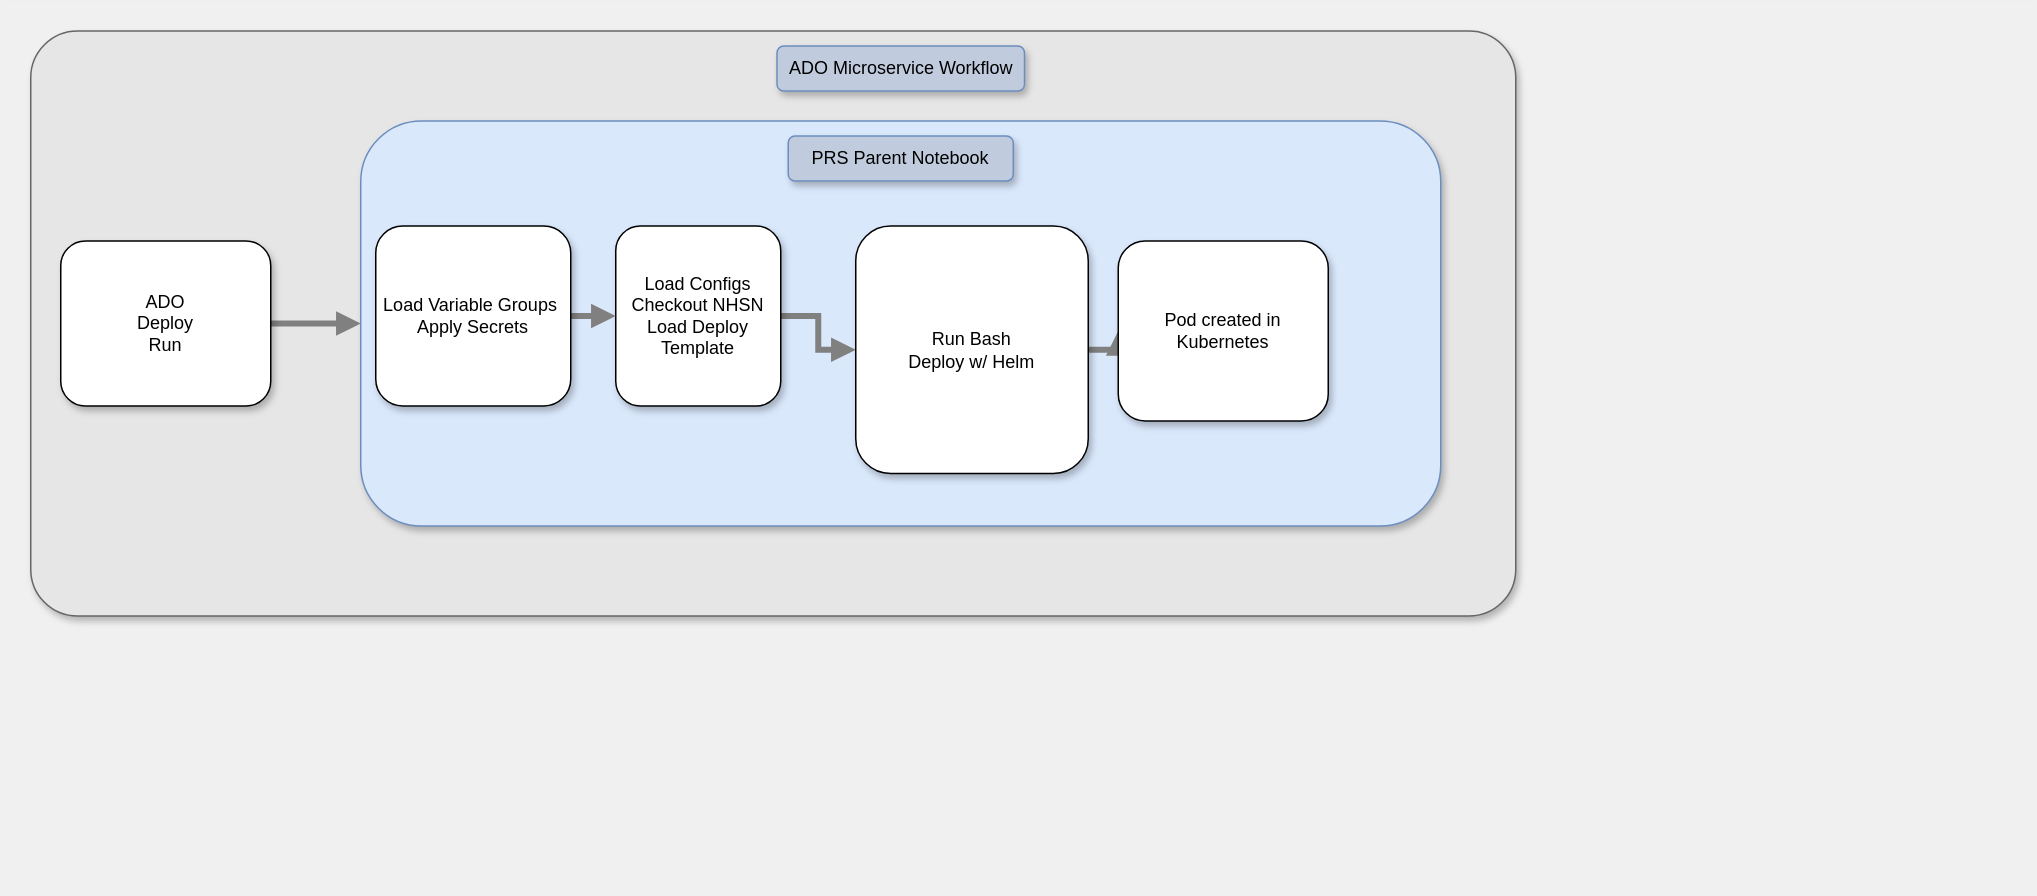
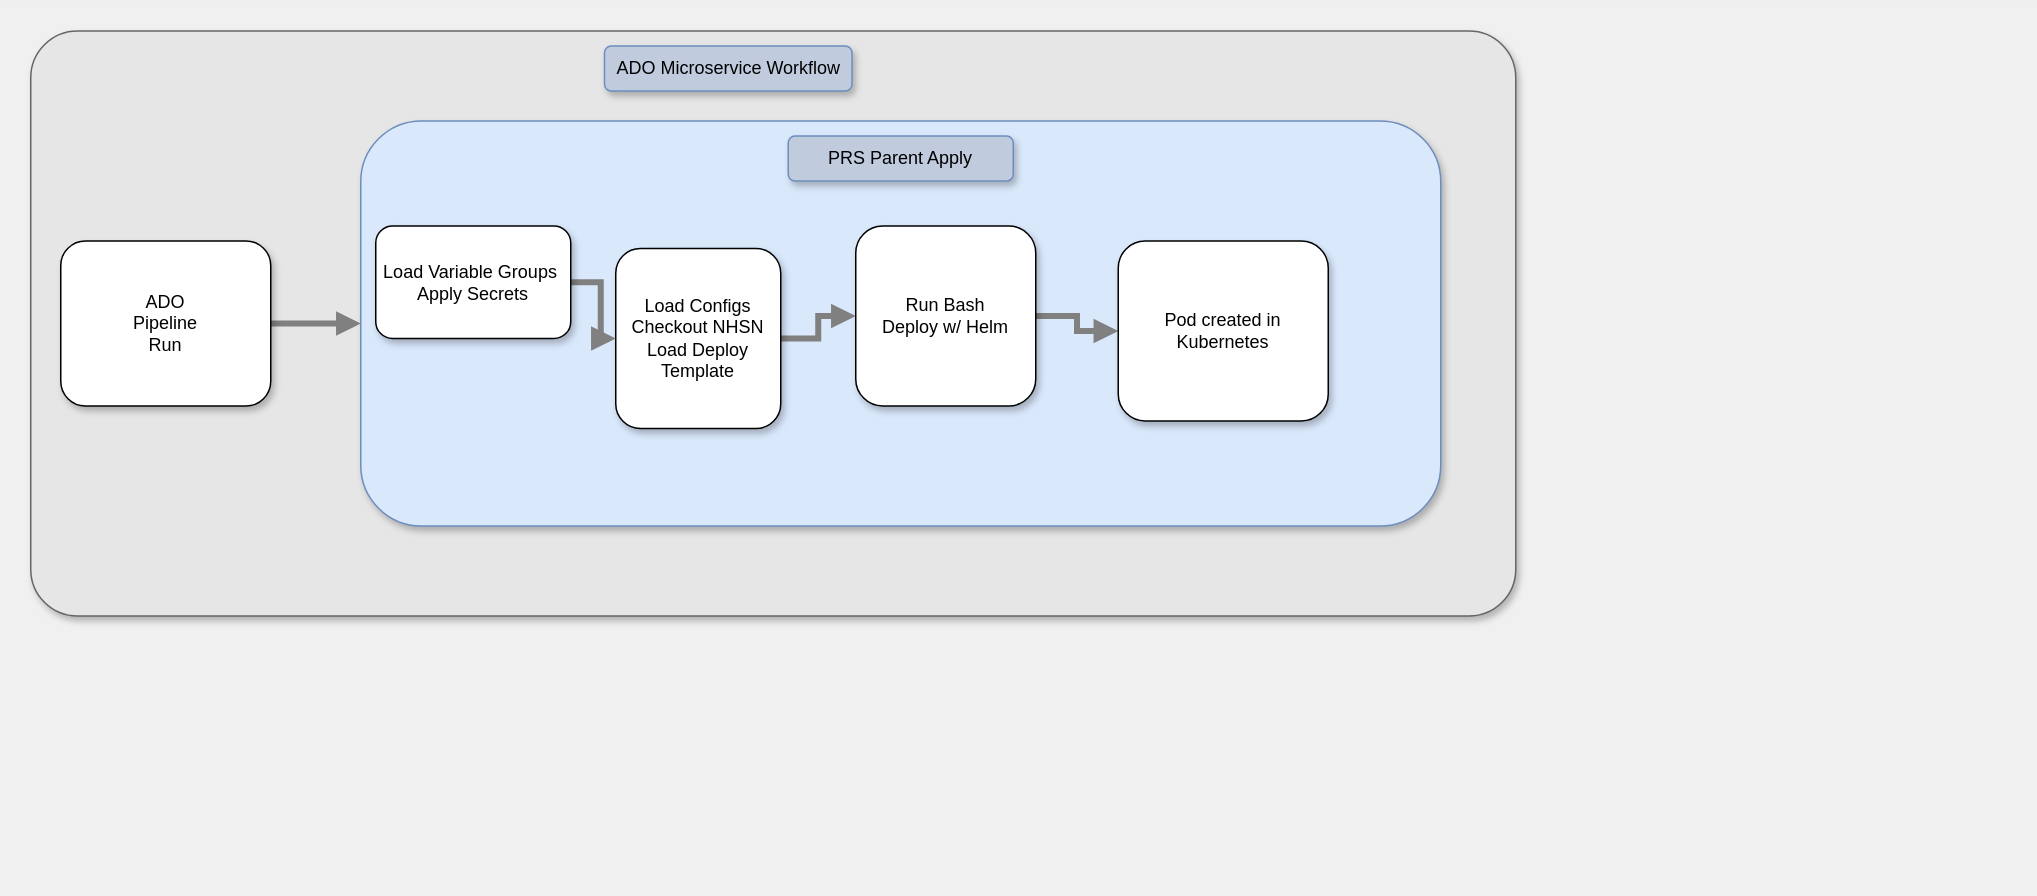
node "ADO Microservice Workflow": moved (901, 68) -> (728, 68)
node "PRS Parent Notebook": label "PRS Parent Notebook" -> "PRS Parent Apply"
node "Load Variable Groups Apply Secrets": size 195x180 -> 195x113
node "Load Configs Checkout NHSN Load Deploy Template": moved (698, 316) -> (698, 338)
node "ADO Deploy Run": label "ADO Deploy Run" -> "ADO Pipeline Run"
node "Run Bash Deploy w/ Helm": size 233x248 -> 180x180
